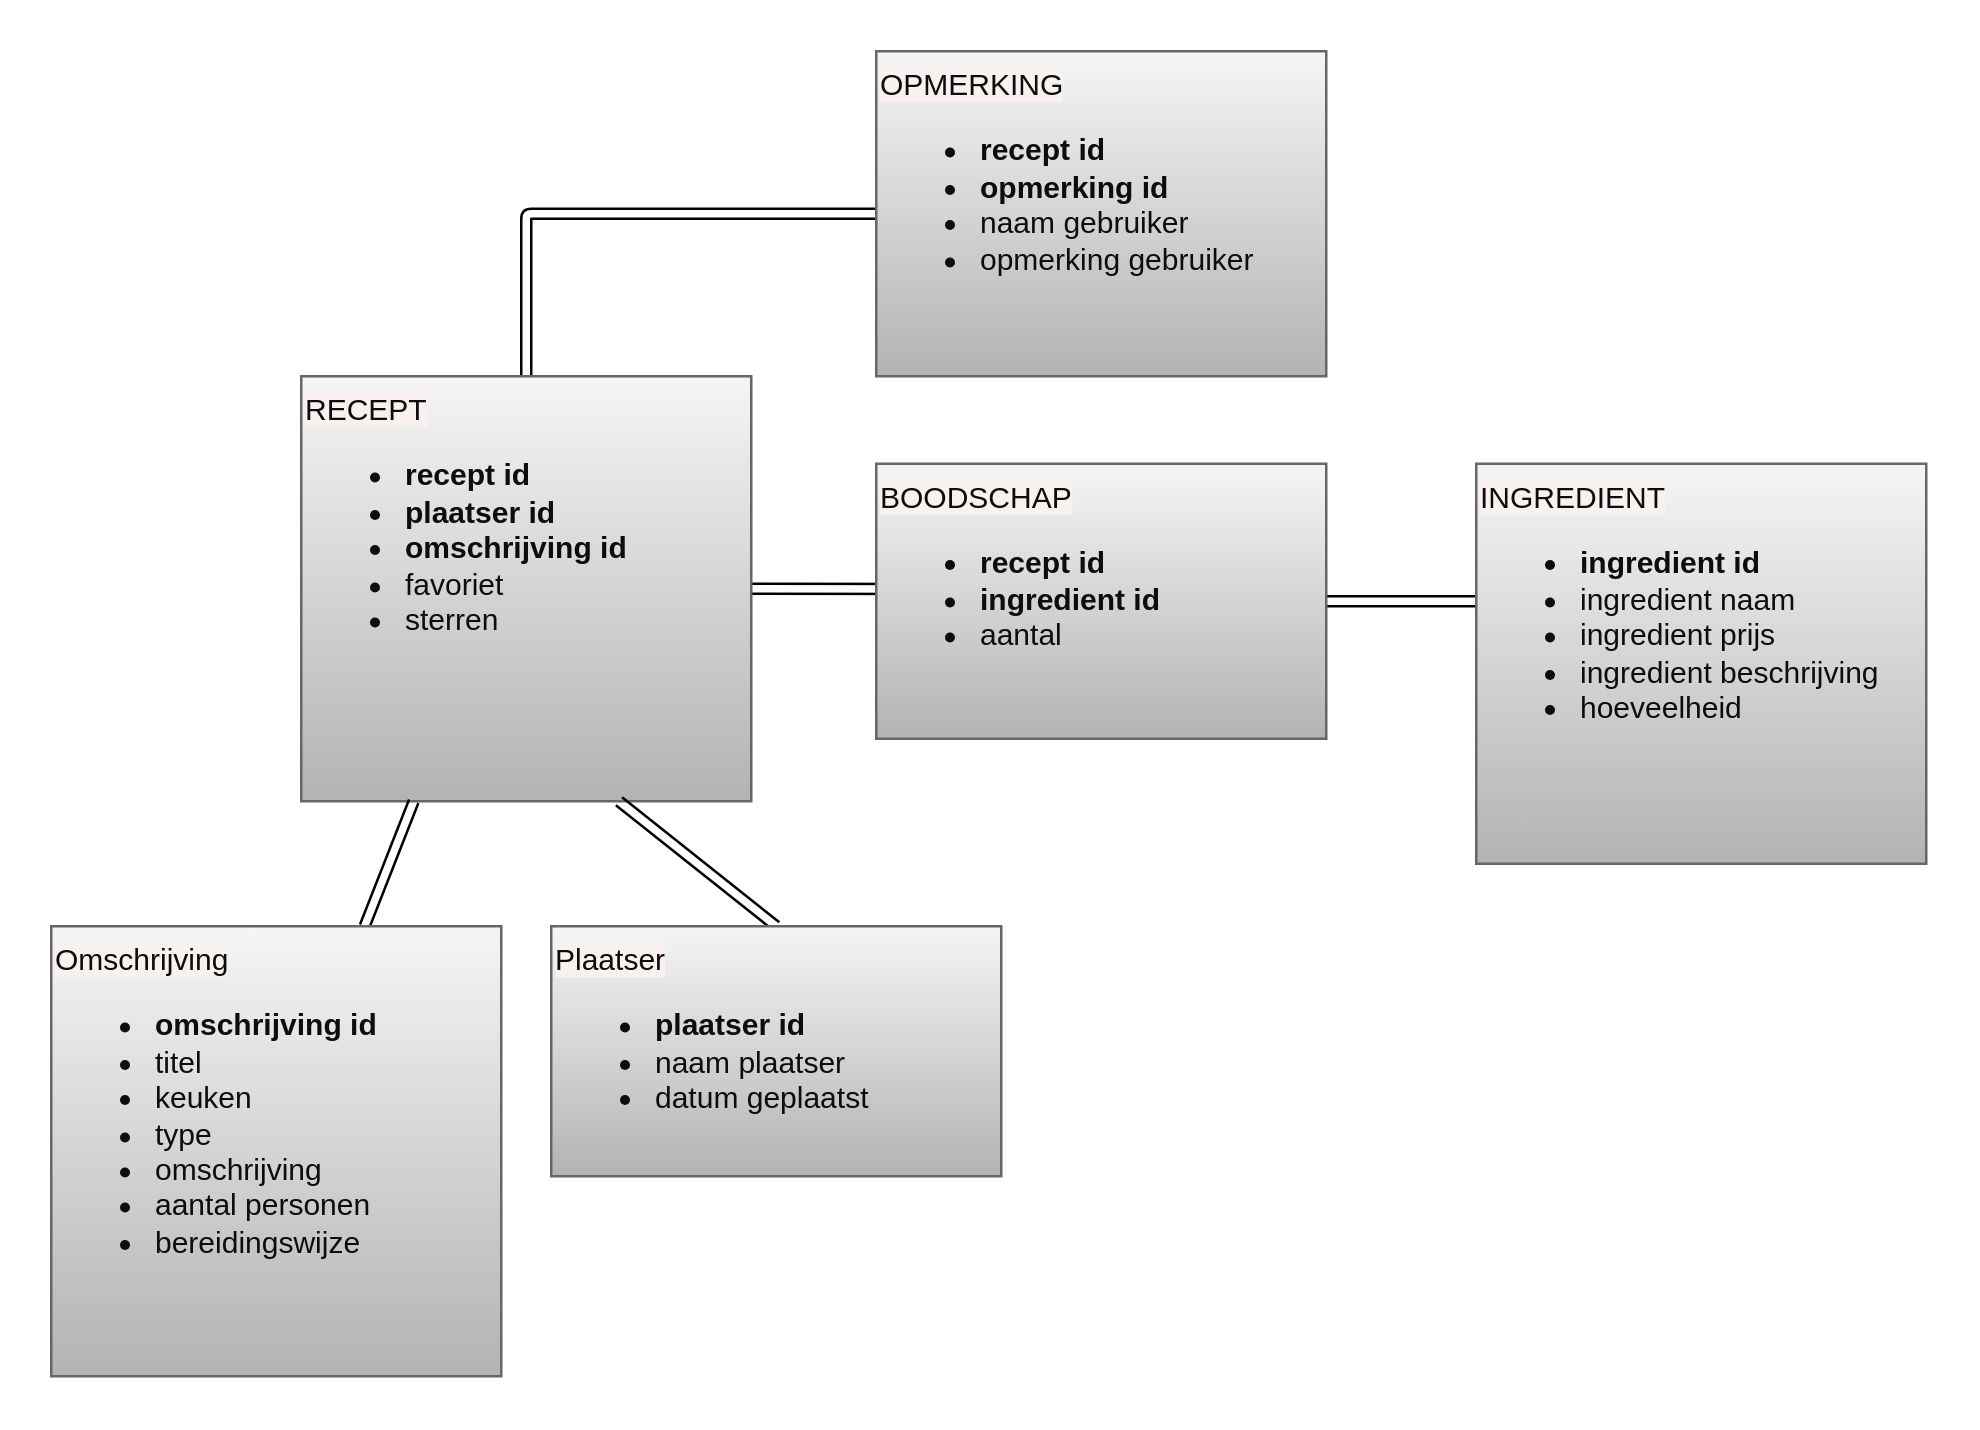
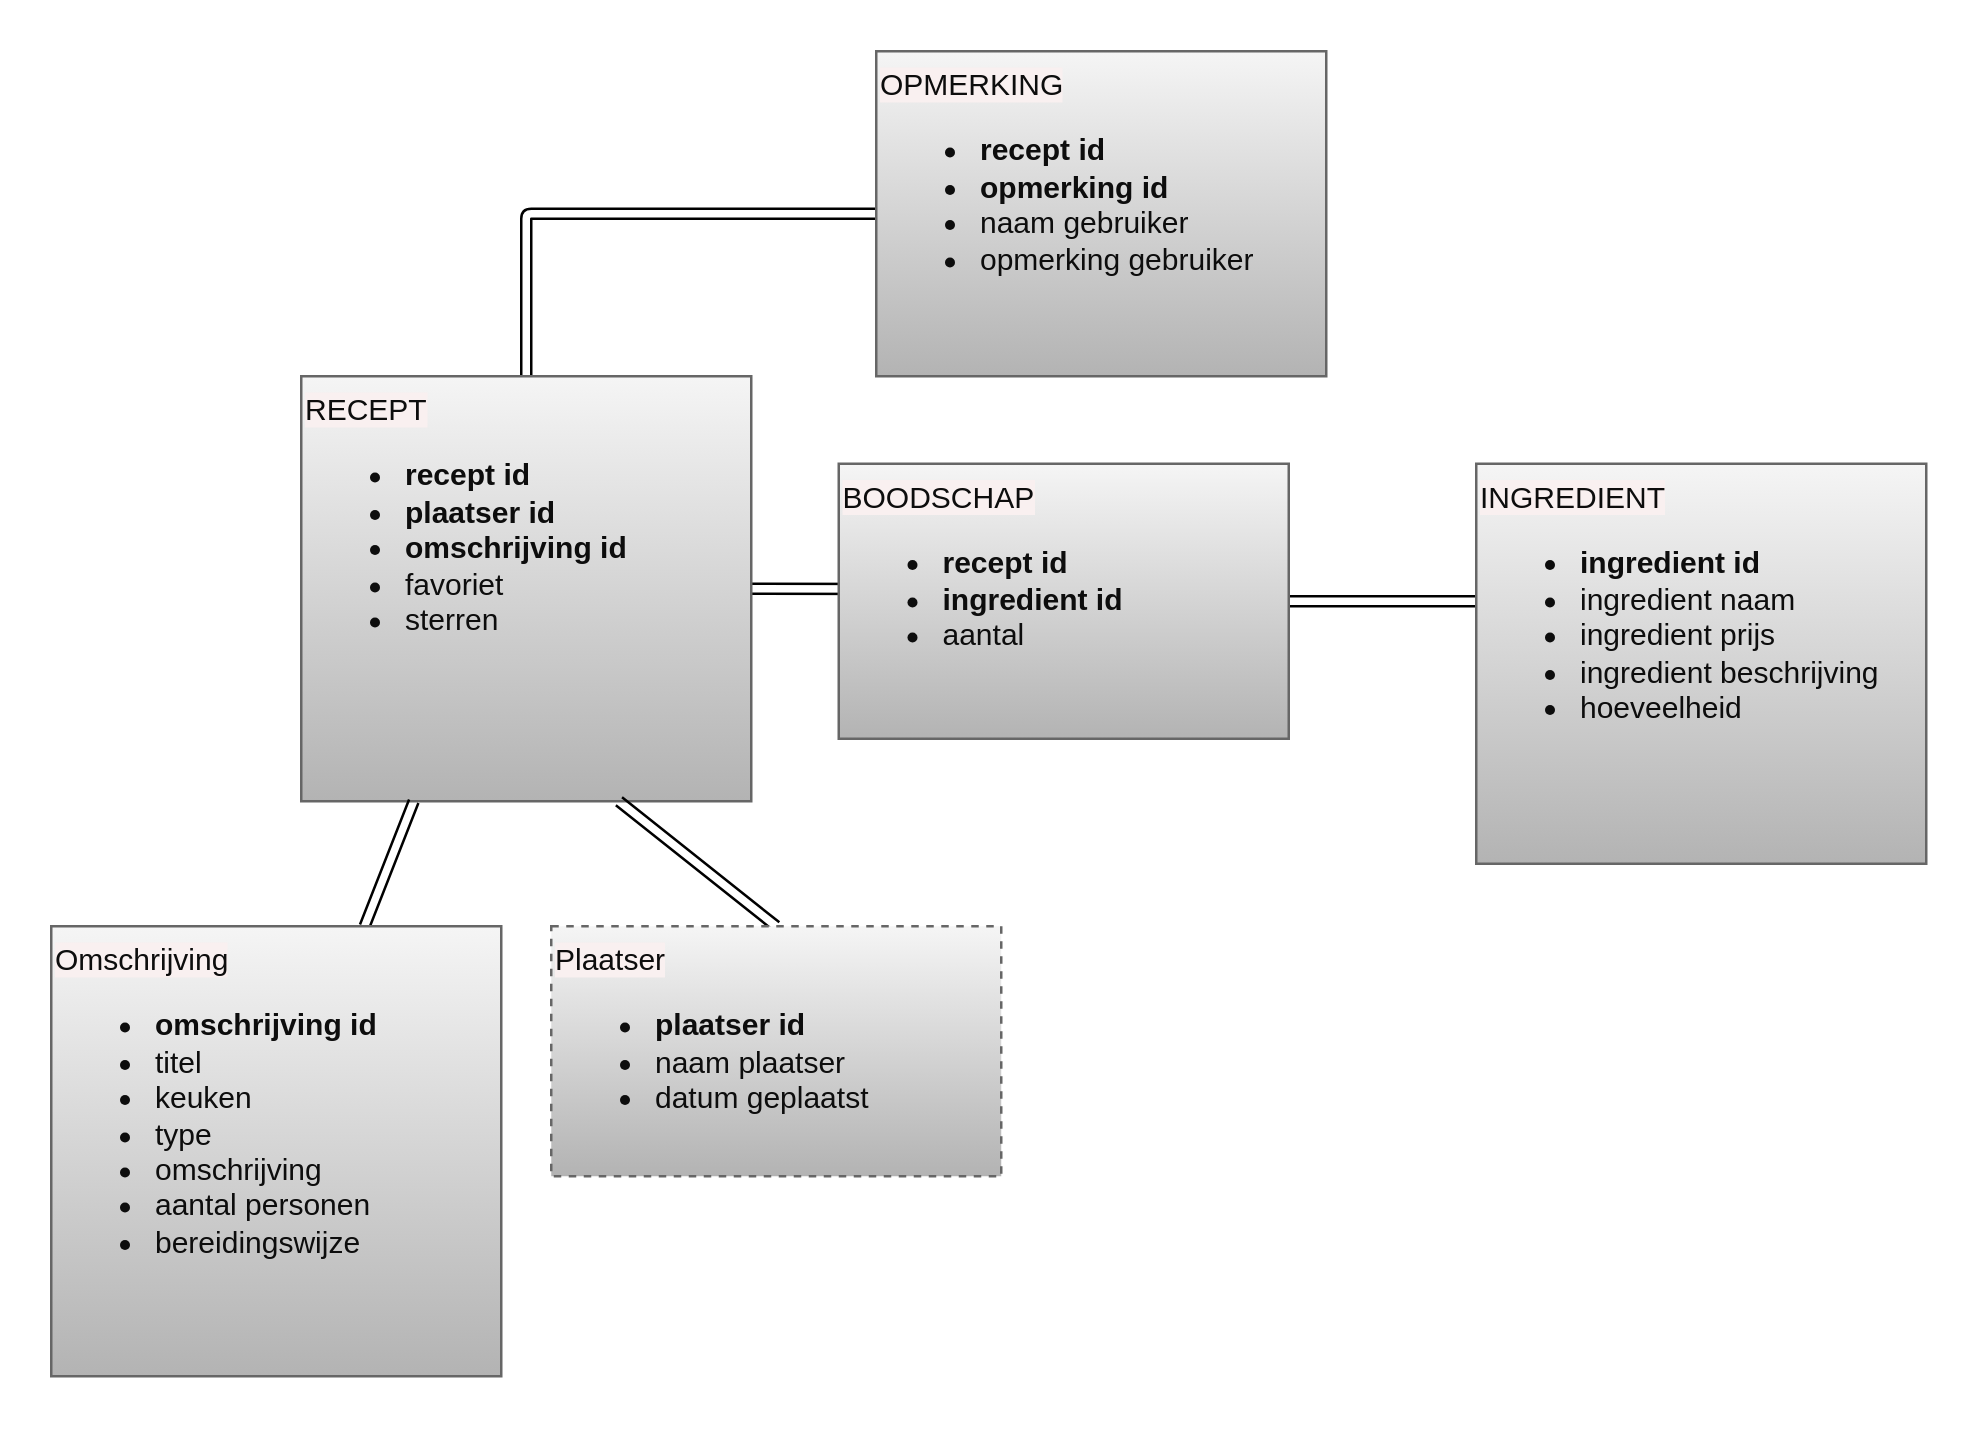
node "BOODSCHAP recept id ingredient id aantal": moved (1101, 601) -> (1064, 601)
node "Plaatser plaatser id naam plaatser datum geplaatst": style solid -> dashed
